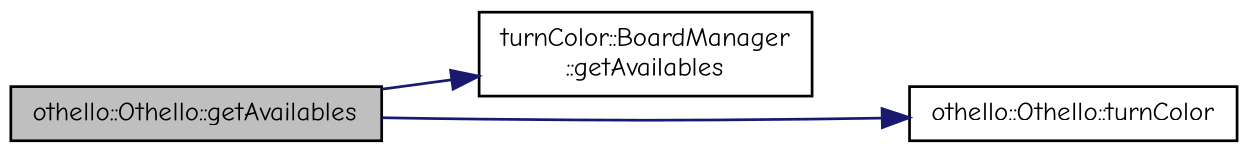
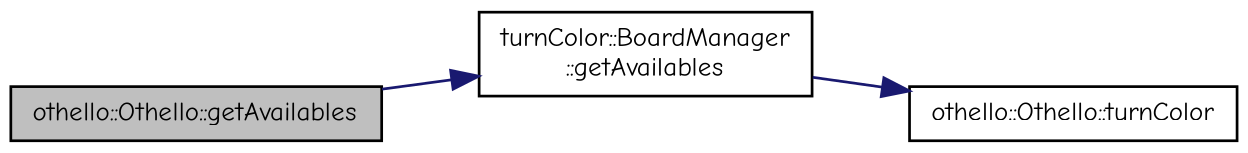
edge "othello::Othello::getAvailables" -> "othello::Othello::turnColor": now "turnColor::BoardManager ::getAvailables" -> "othello::Othello::turnColor"
